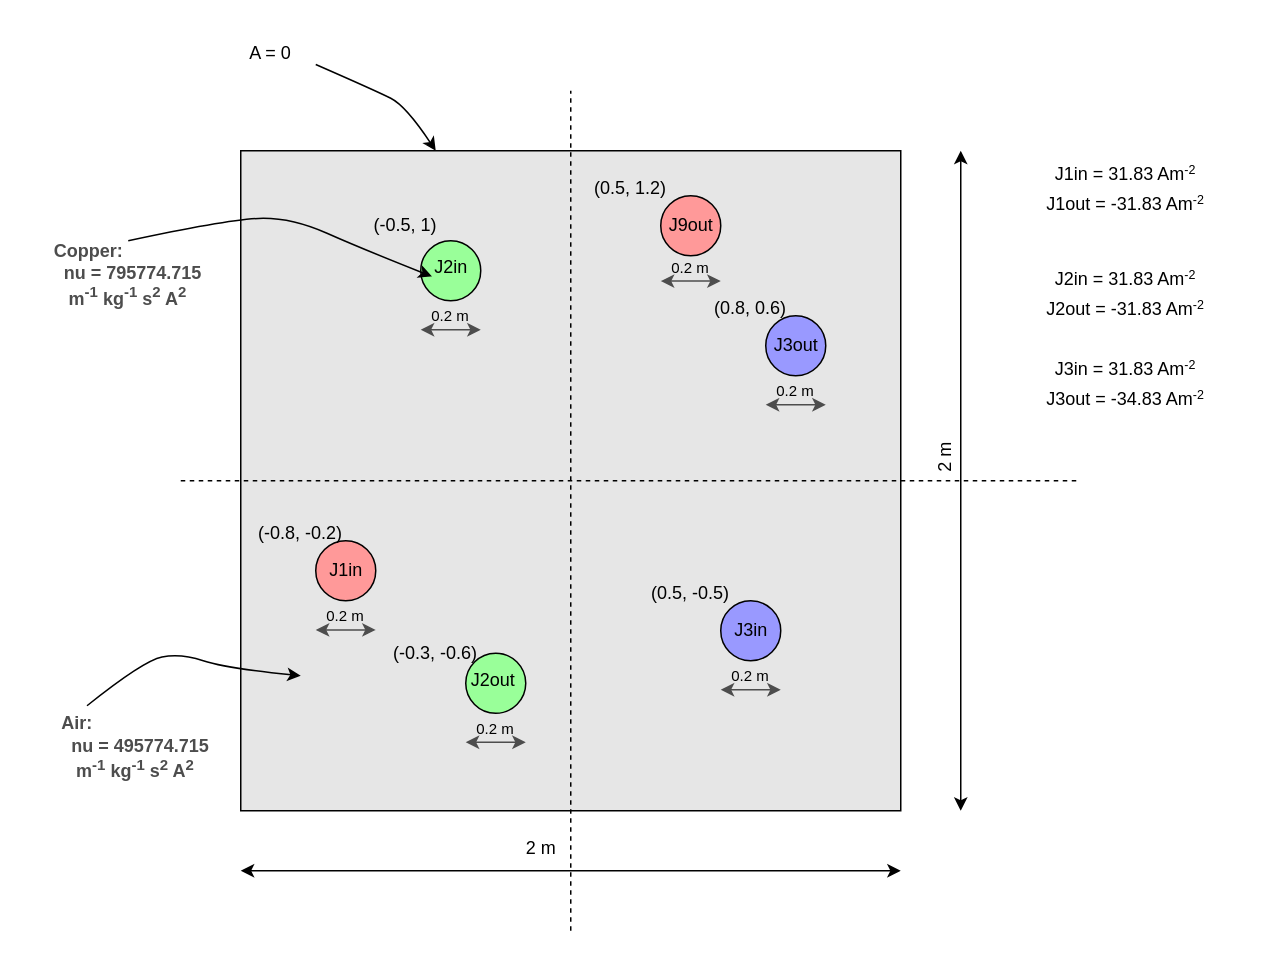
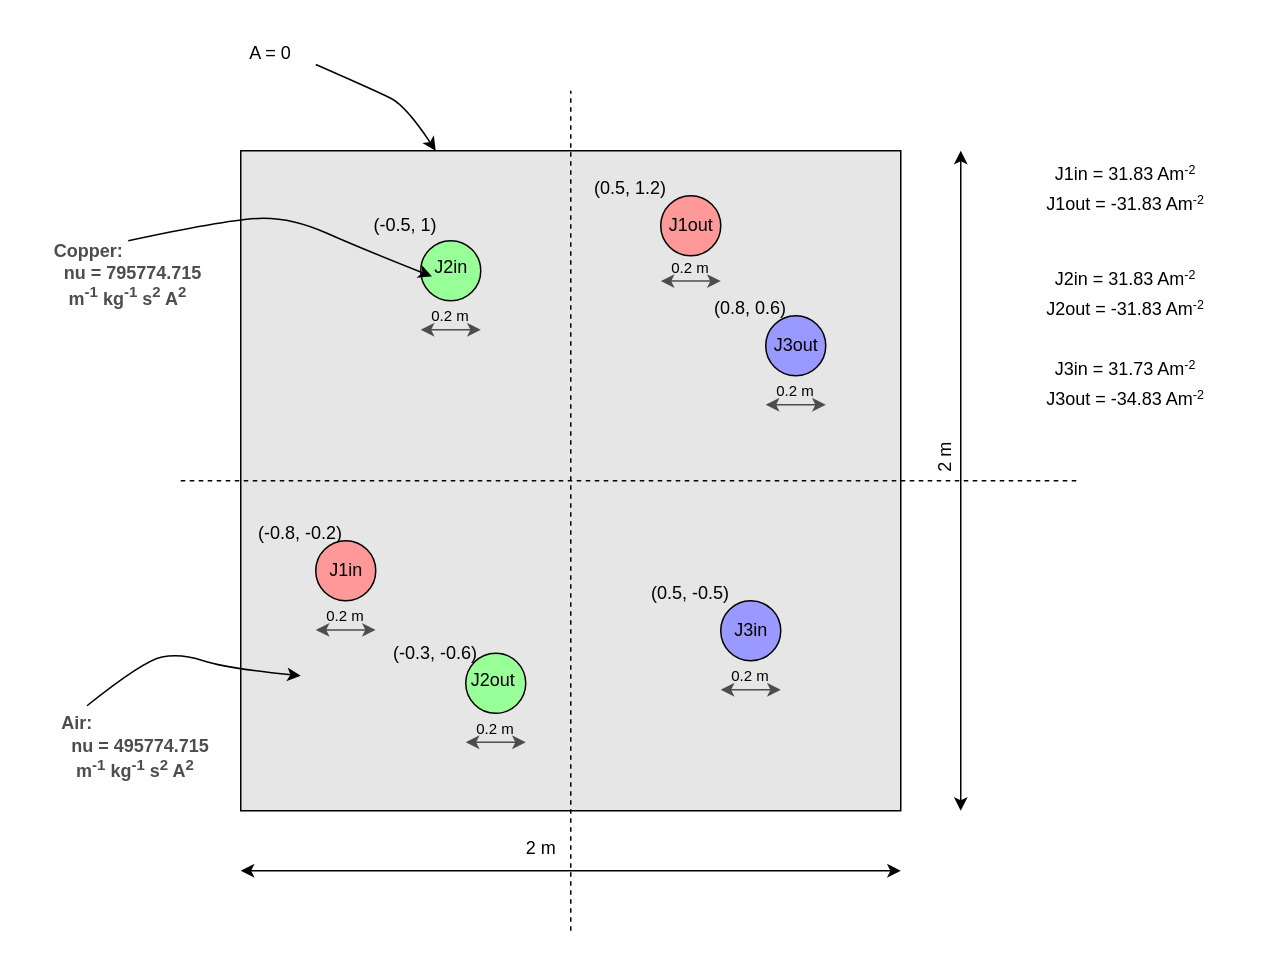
node "J9out": label "J9out" -> "J1out"
node "J3in = 31.83 Am-2": label "J3in = 31.83 Am-2" -> "J3in = 31.73 Am-2"
